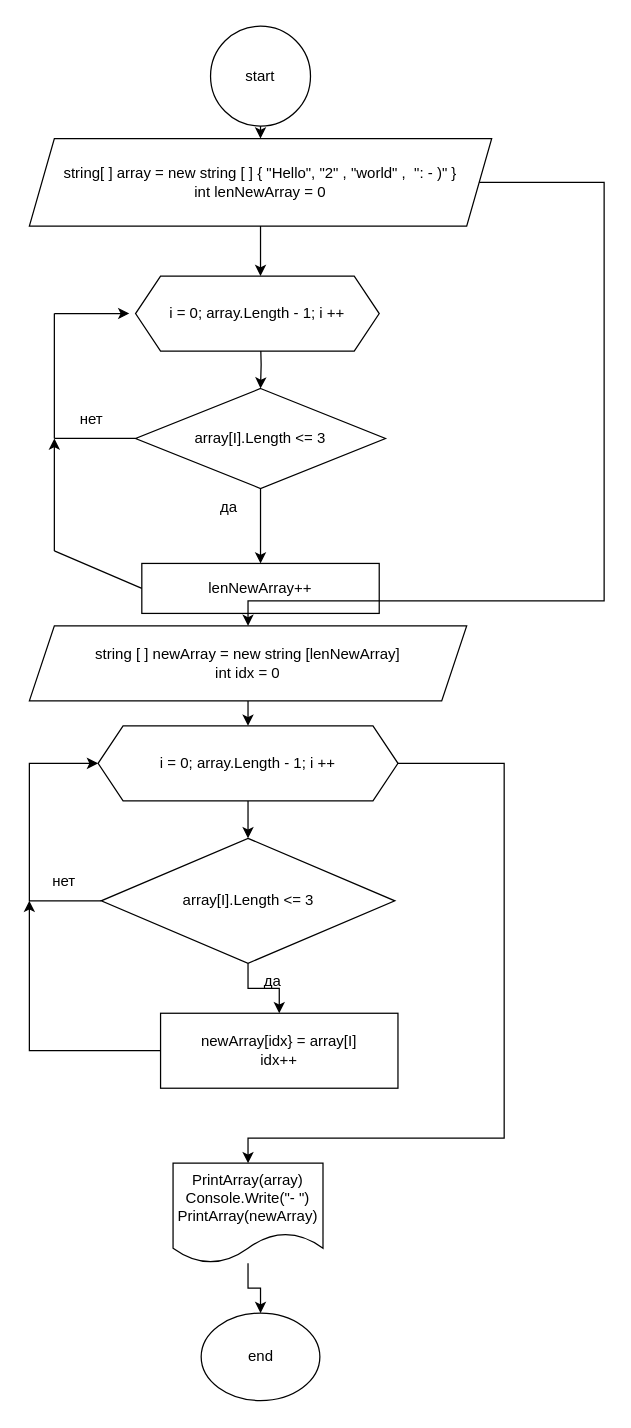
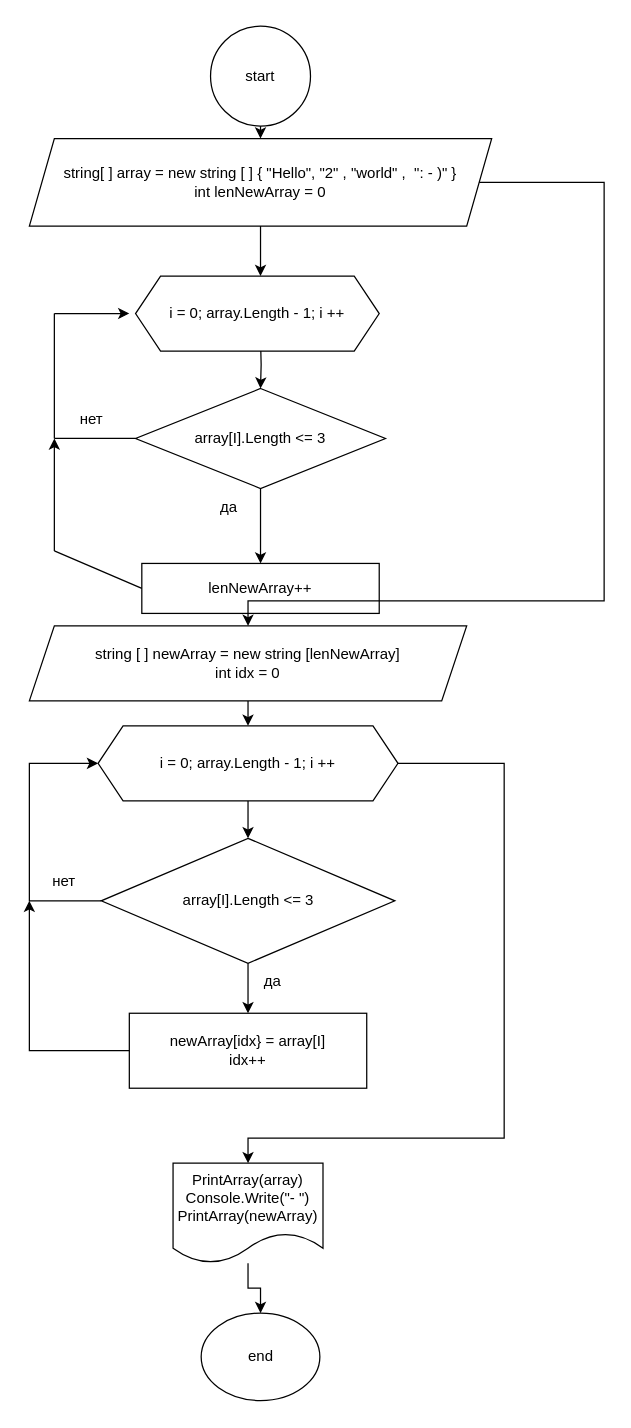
node "newArray[idx} = array[I] idx++": moved (279, 1051) -> (248, 1051)
